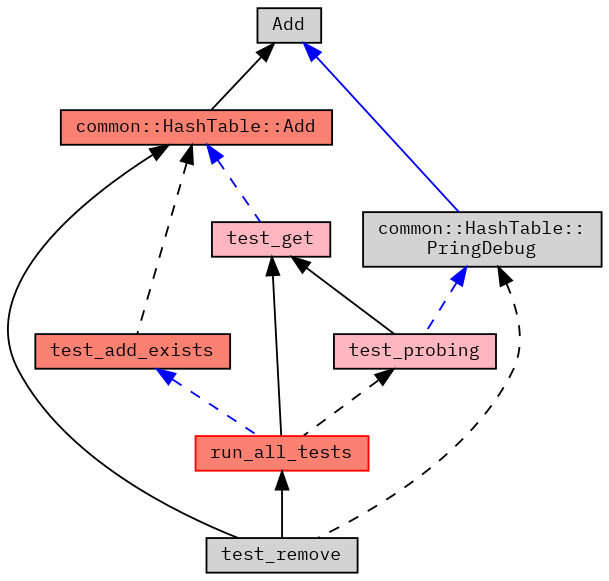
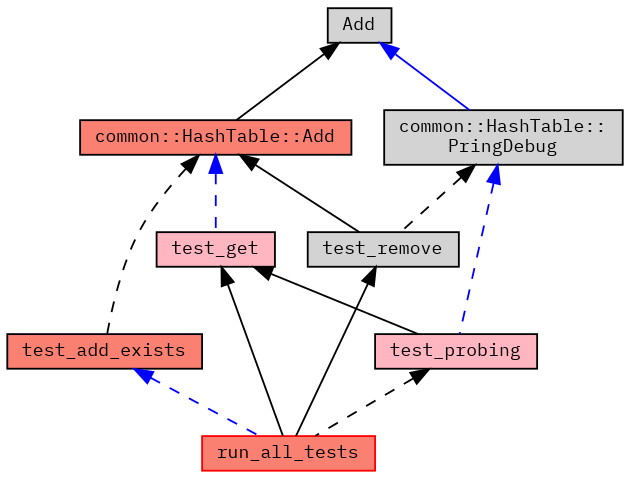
edge "test_remove" -> "run_all_tests": reversed
